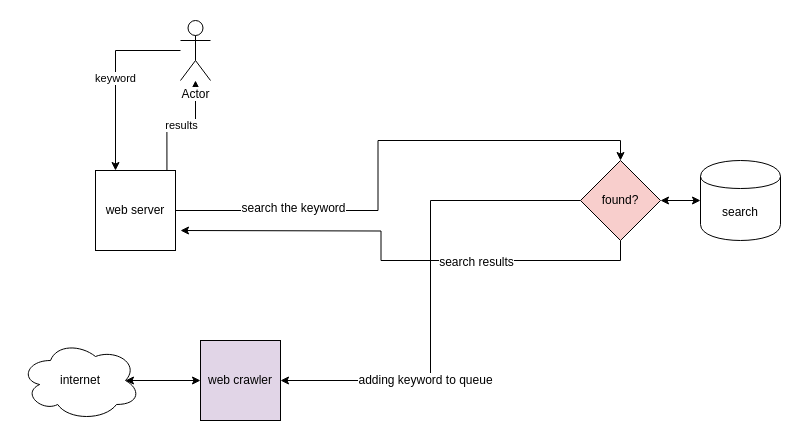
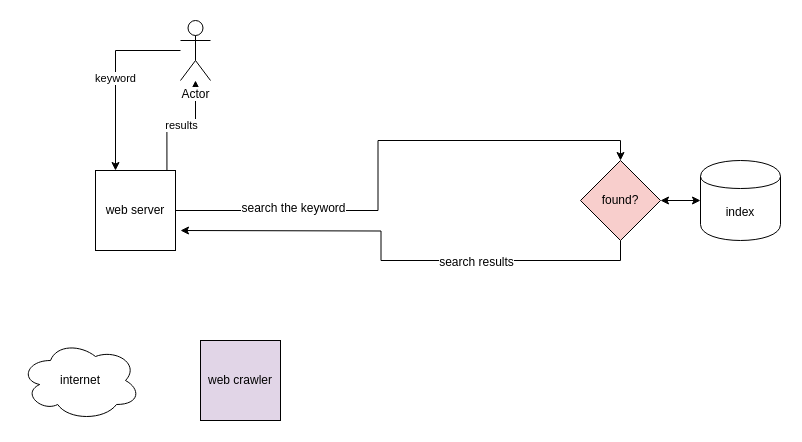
node "search": label "search" -> "index"
edge "found?" -> "web crawler": removed, label "adding keyword to queue"
edge "internet" -- "web crawler": removed
